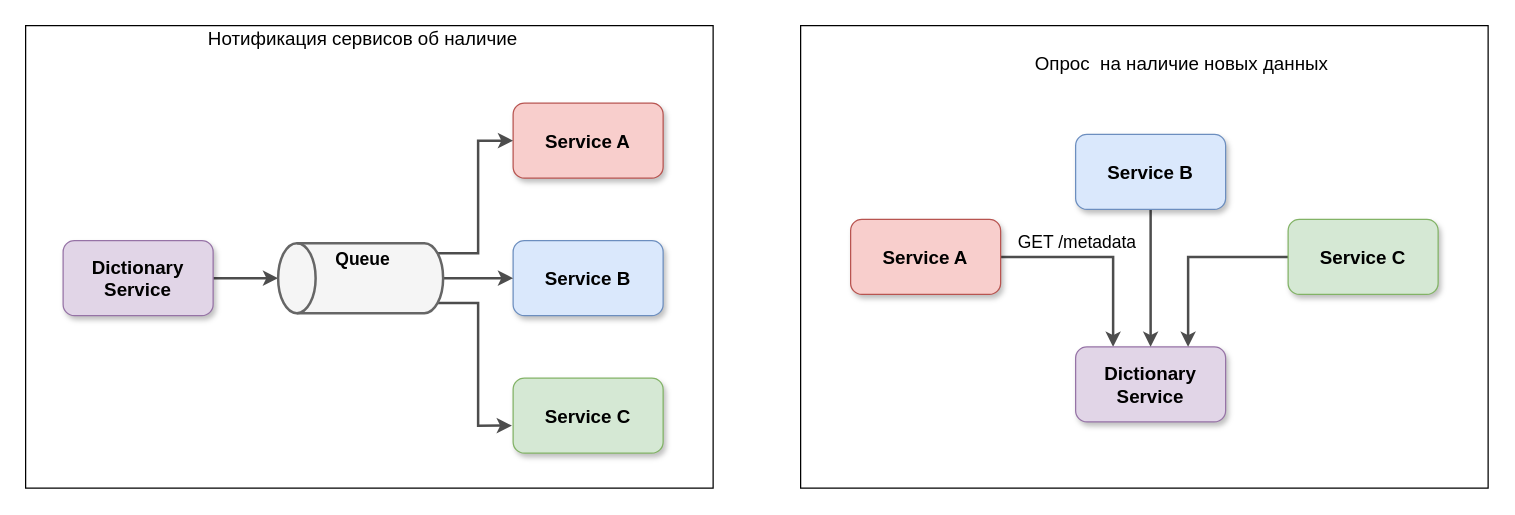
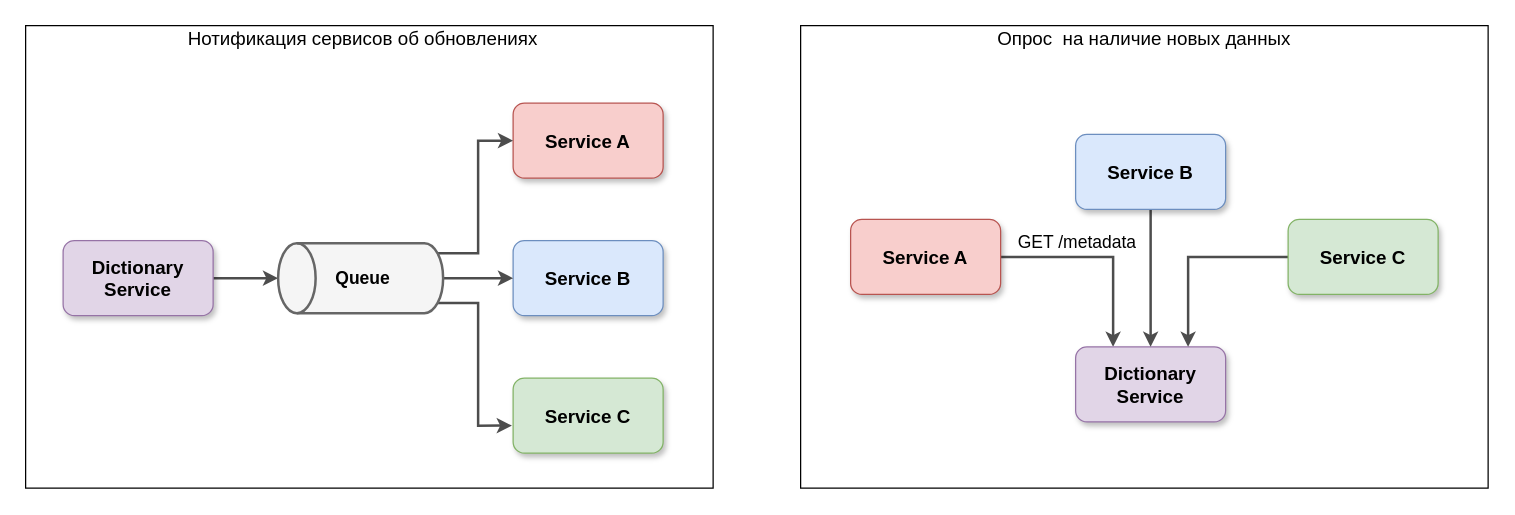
node "Нотификация сервисов об наличие": label "Нотификация сервисов об наличие" -> "Нотификация сервисов об обновлениях"
node "Опрос на наличие новых данных": moved (1182, 63) -> (1144, 38)
node "Queue": moved (363, 259) -> (363, 278)
